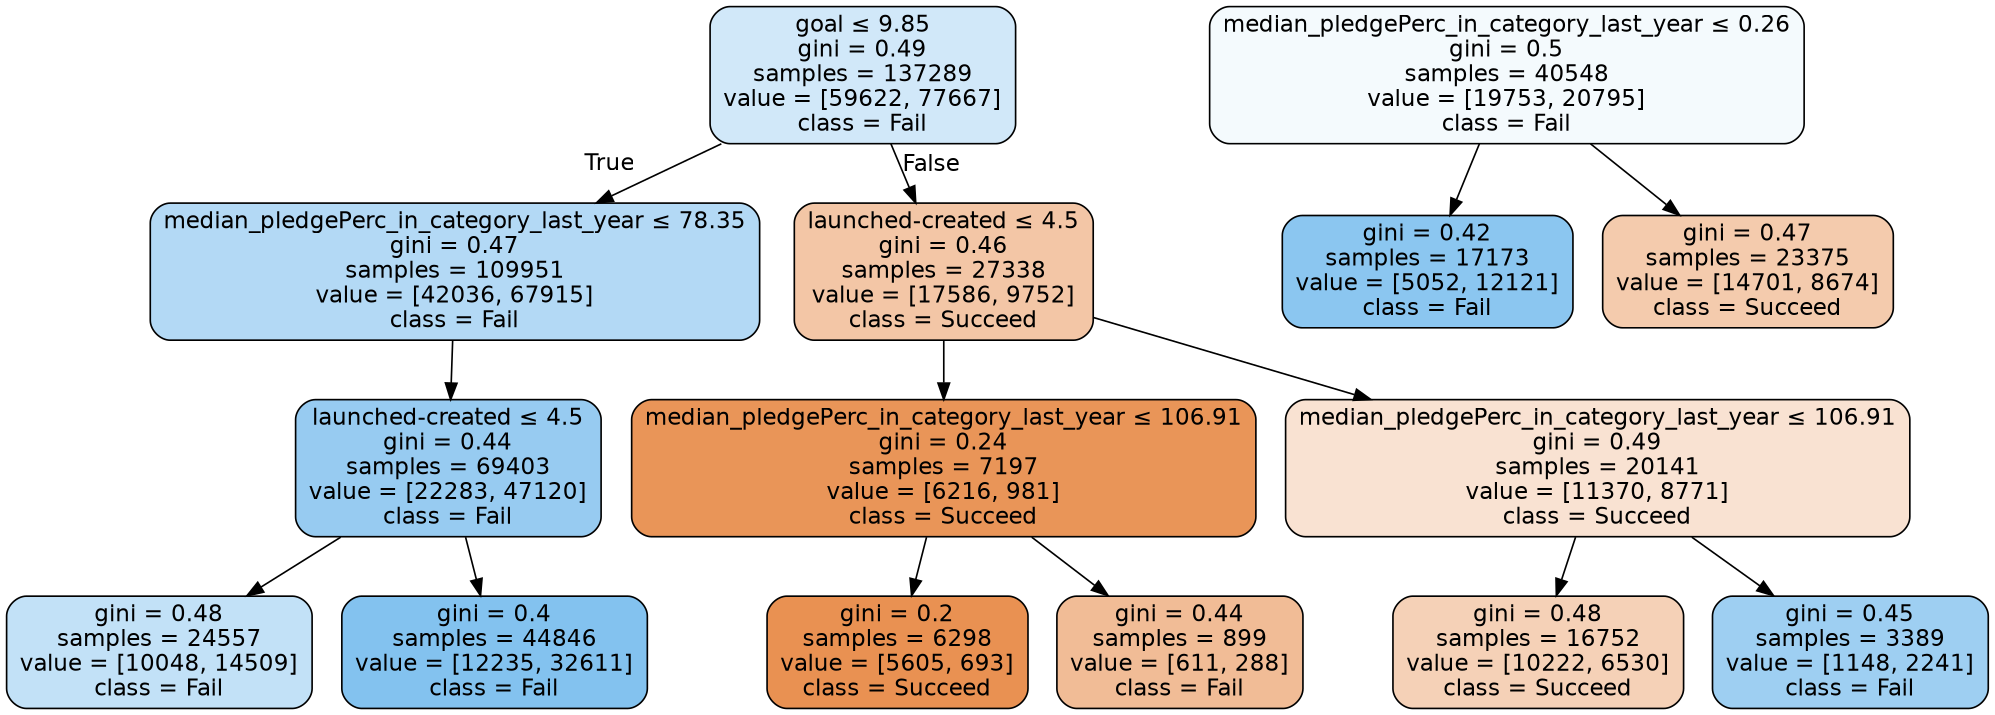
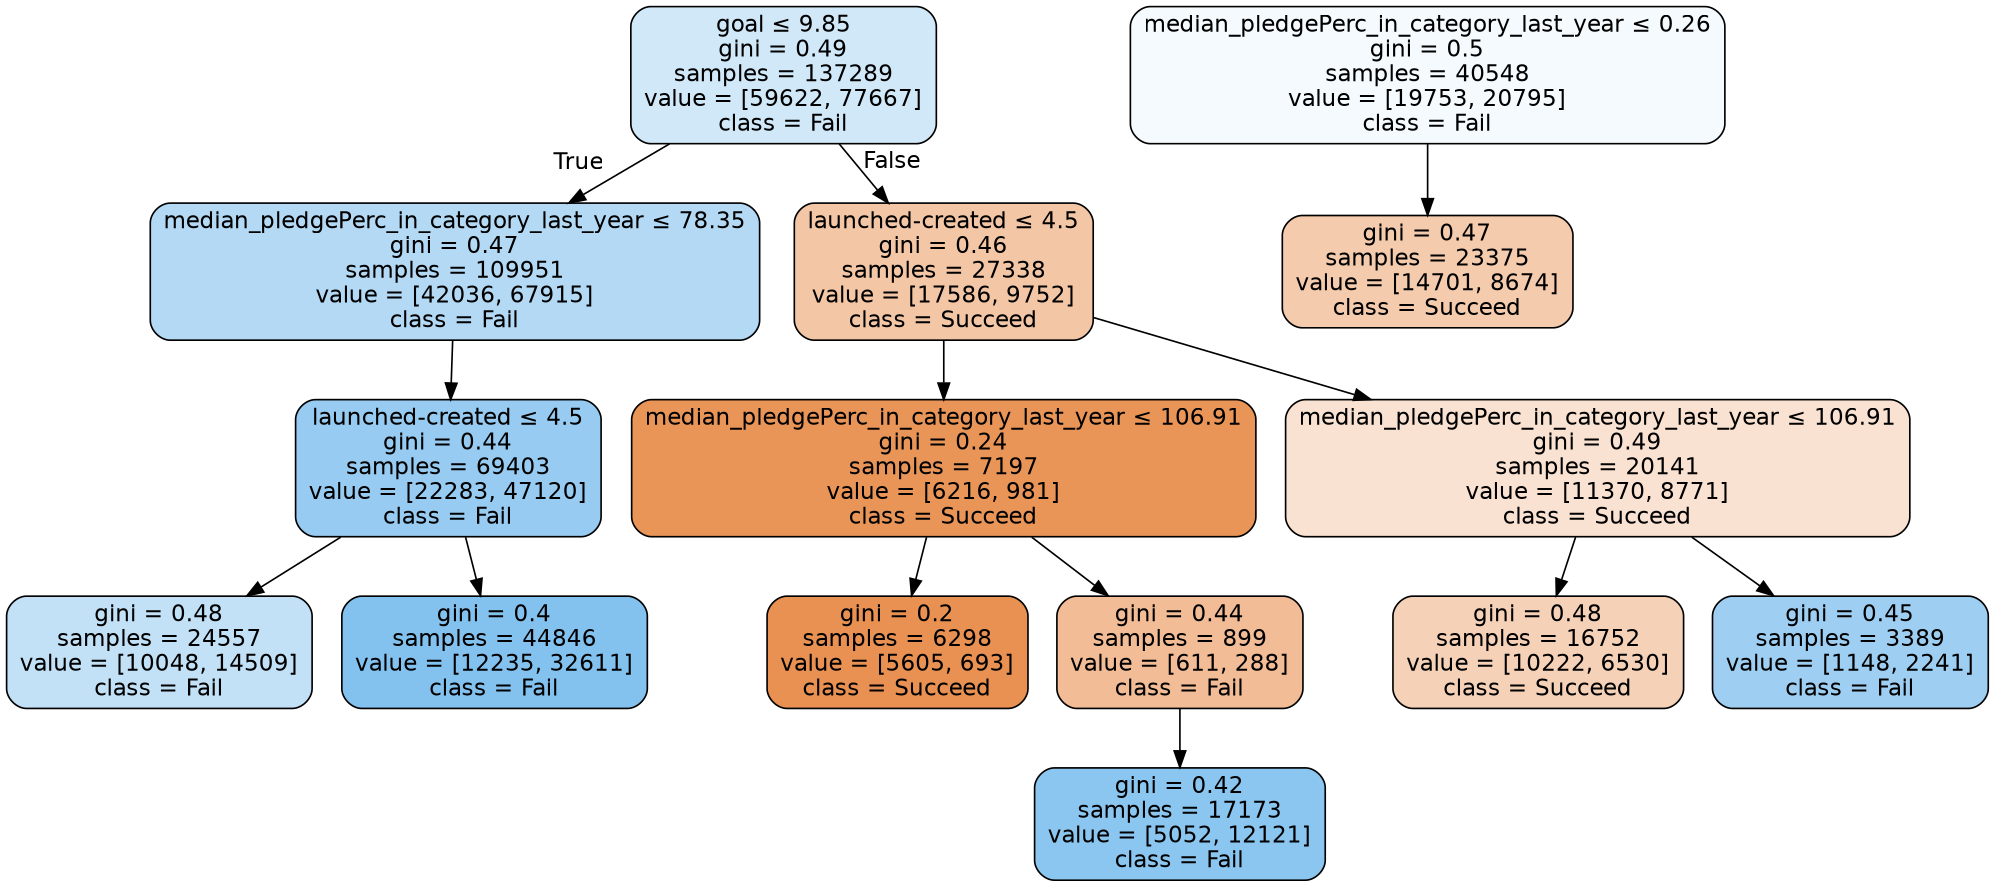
edge "median_pledgePerc_in_category_last_year ≤ 0.26" -> "gini = 0.42": now "gini = 0.44" -> "gini = 0.42"
